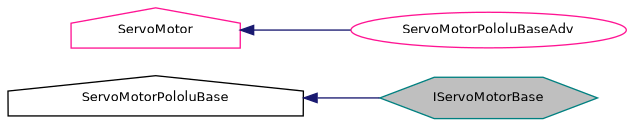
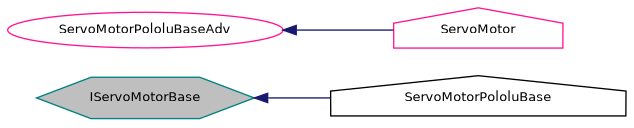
edge "ServoMotorPololuBaseAdv" -> "ServoMotor": reversed
edge "IServoMotorBase" -> "ServoMotorPololuBase": reversed
